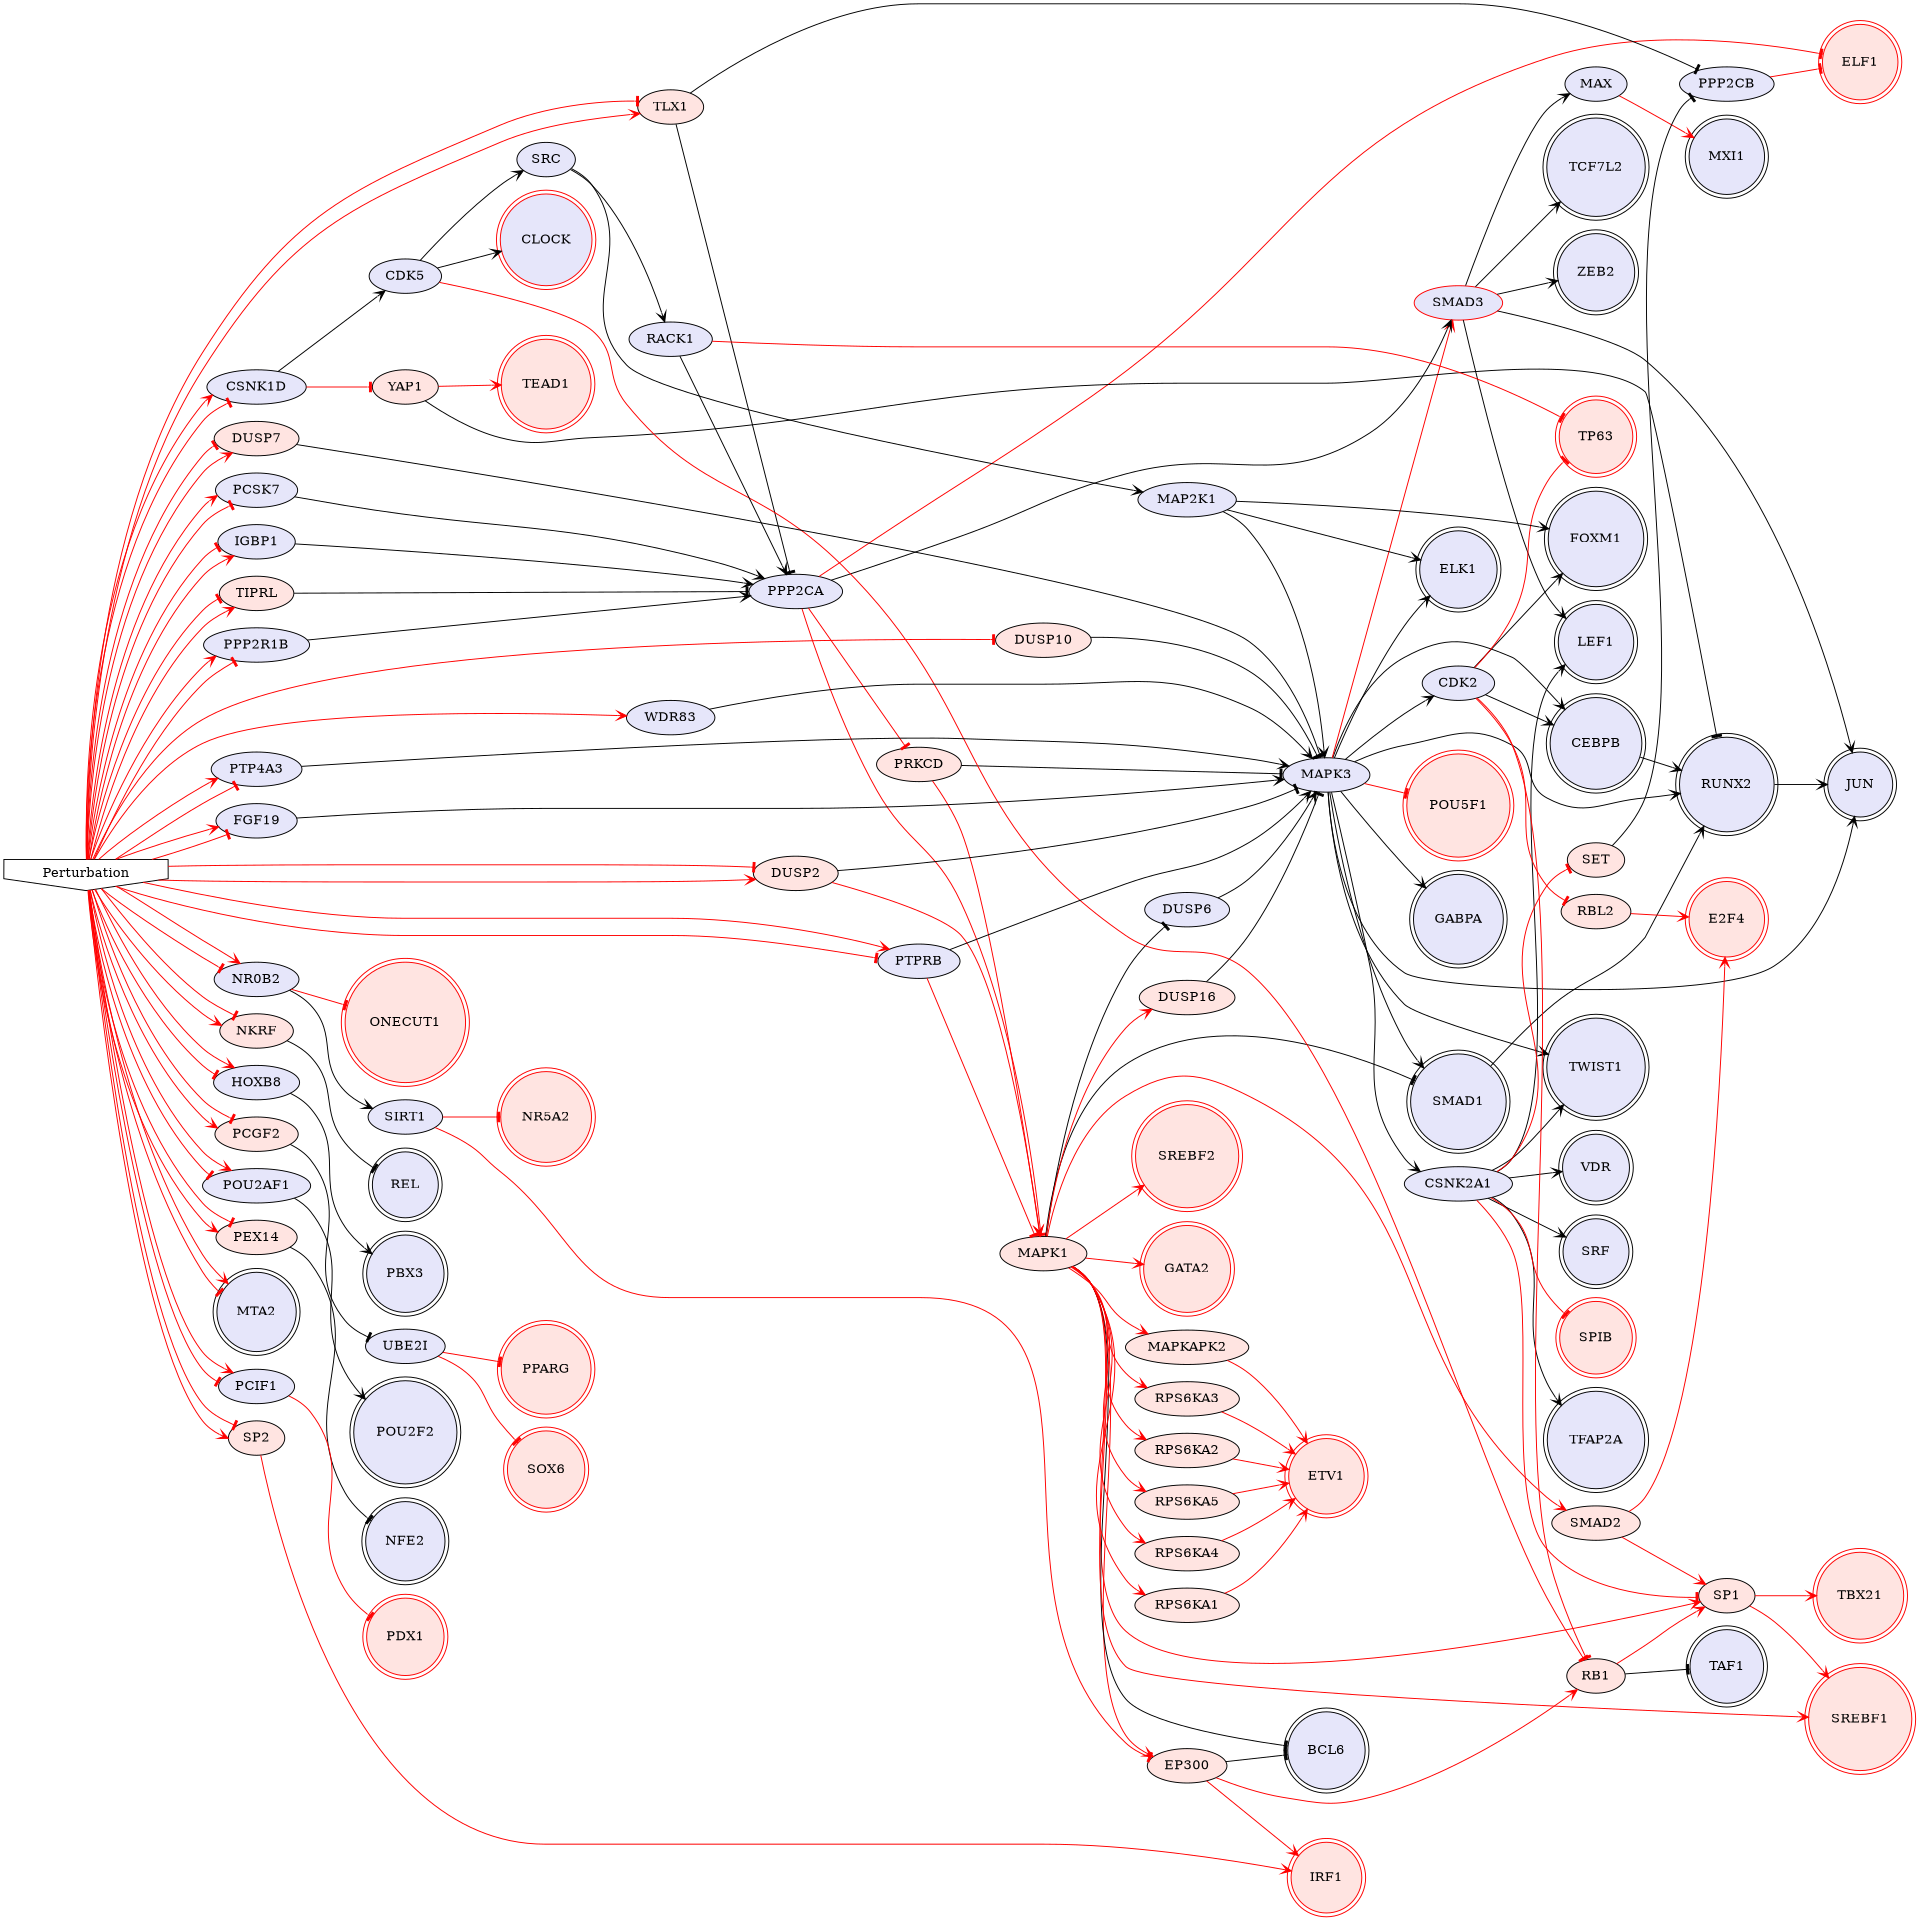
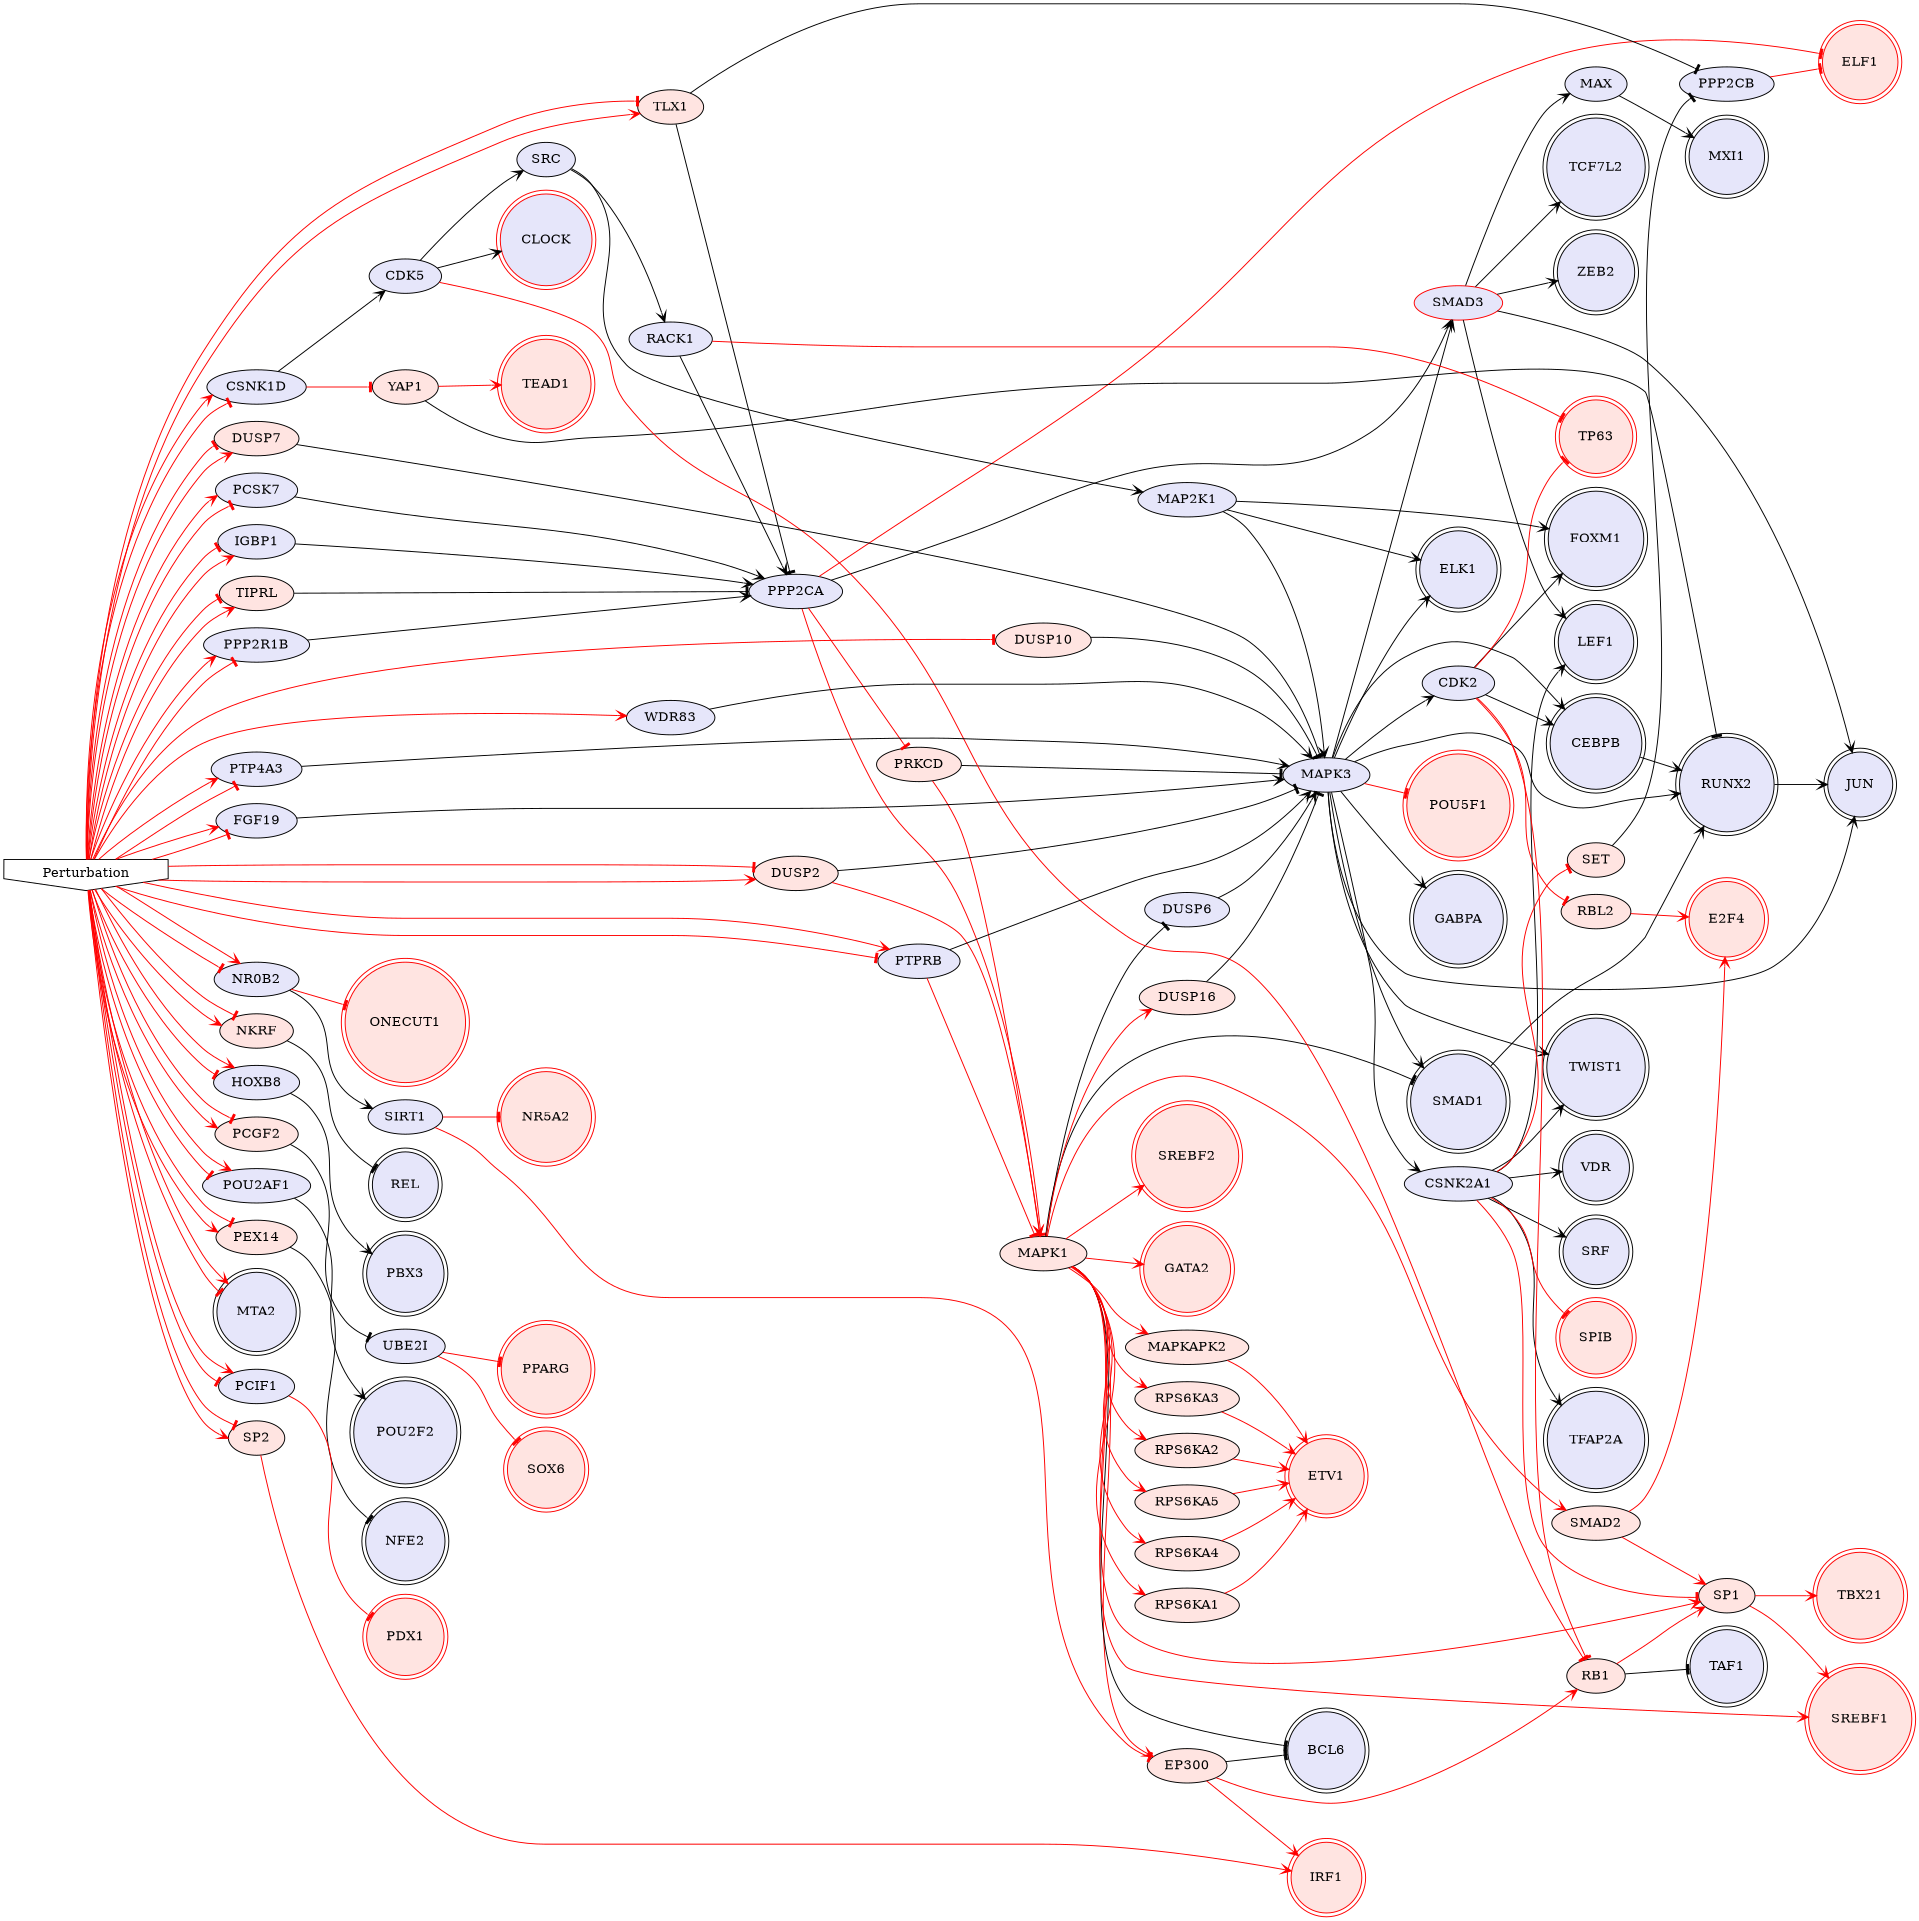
edge "MAX" -> "MXI1": color red -> black
edge "MAPK3" -> "SMAD3": color red -> black
